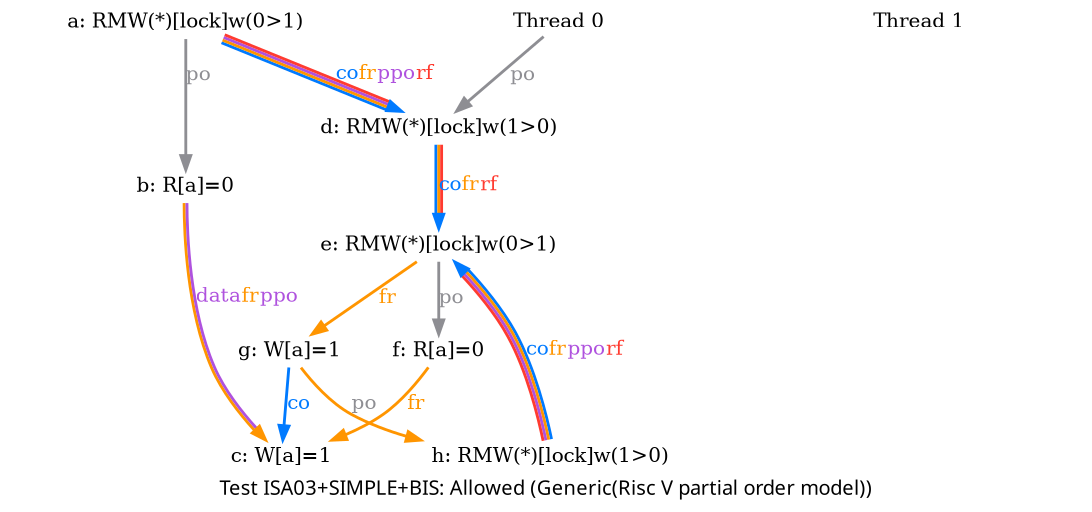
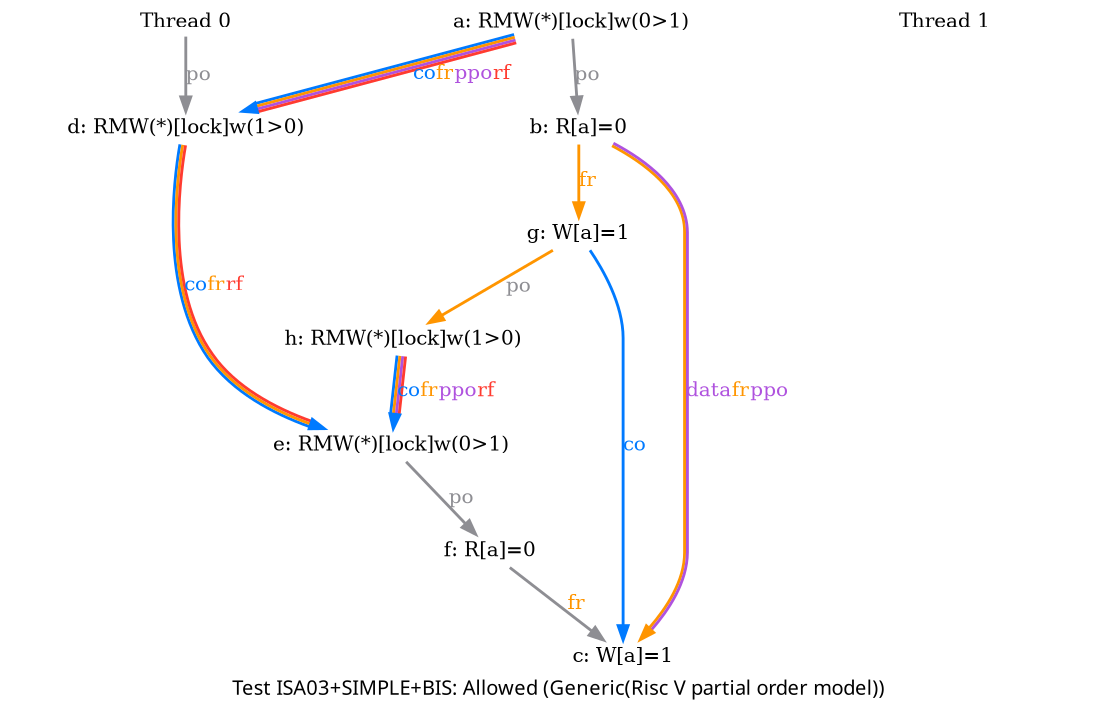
edge "e: RMW(*)[lock]w(0>1)" -> "g: W[a]=1": now "b: R[a]=0" -> "g: W[a]=1"
edge "f: R[a]=0" -> "c: W[a]=1": color #ff9500 -> #8e8e93
